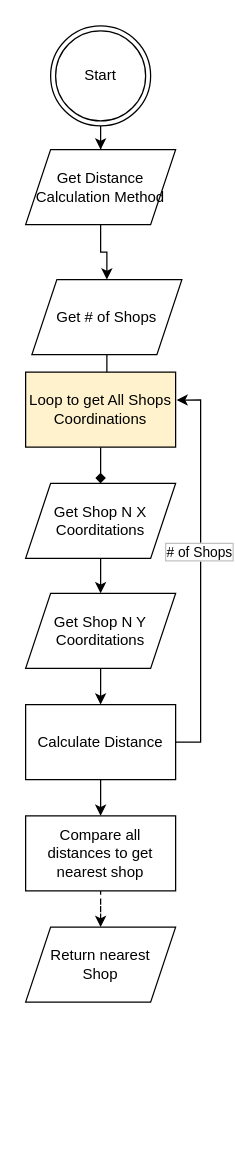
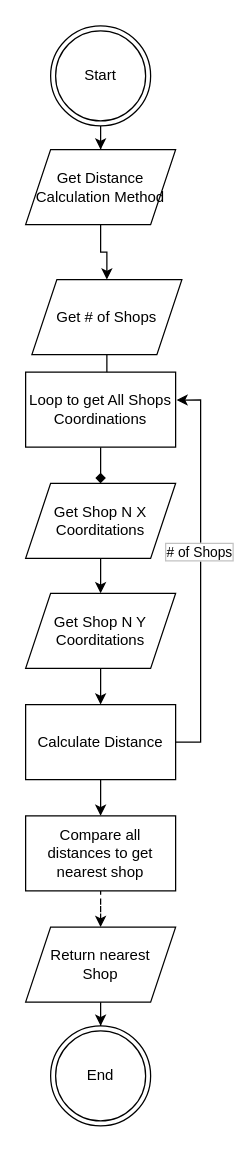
node "Loop to get All Shops Coordinations": fillcolor #fff2cc -> #ffffff
edge "Return nearest Shop" -> "End": added
node "End": added
